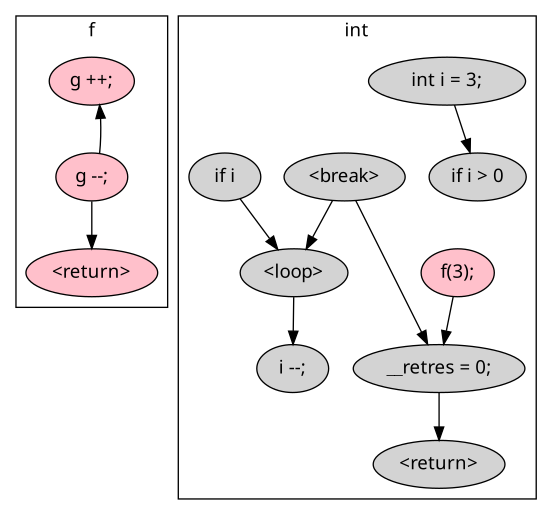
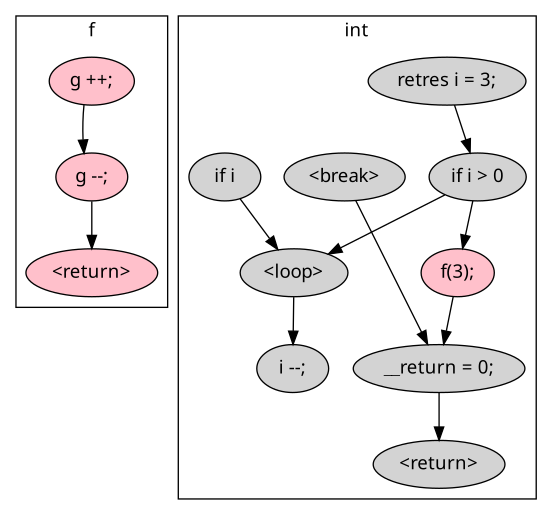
node "int i = 3;": label "int i = 3;" -> "retres i = 3;"
edge "g --;" -> "g ++;": reversed
edge "if i > 0" -> "f(3);": added
edge "<break>" -> "<loop>": now "if i > 0" -> "<loop>"
node "__retres = 0;": label "__retres = 0;" -> "__return = 0;"
